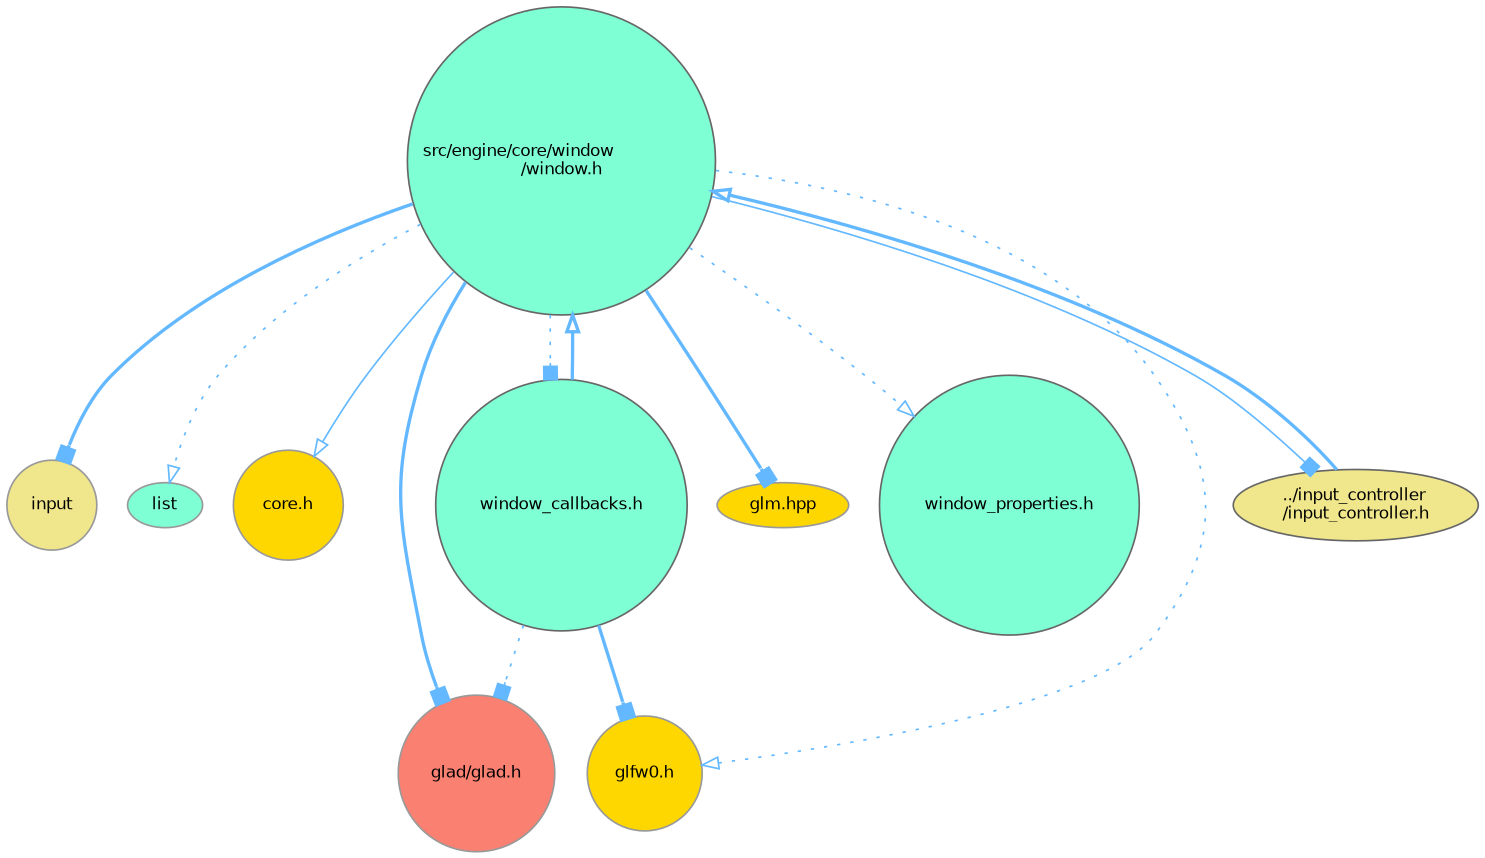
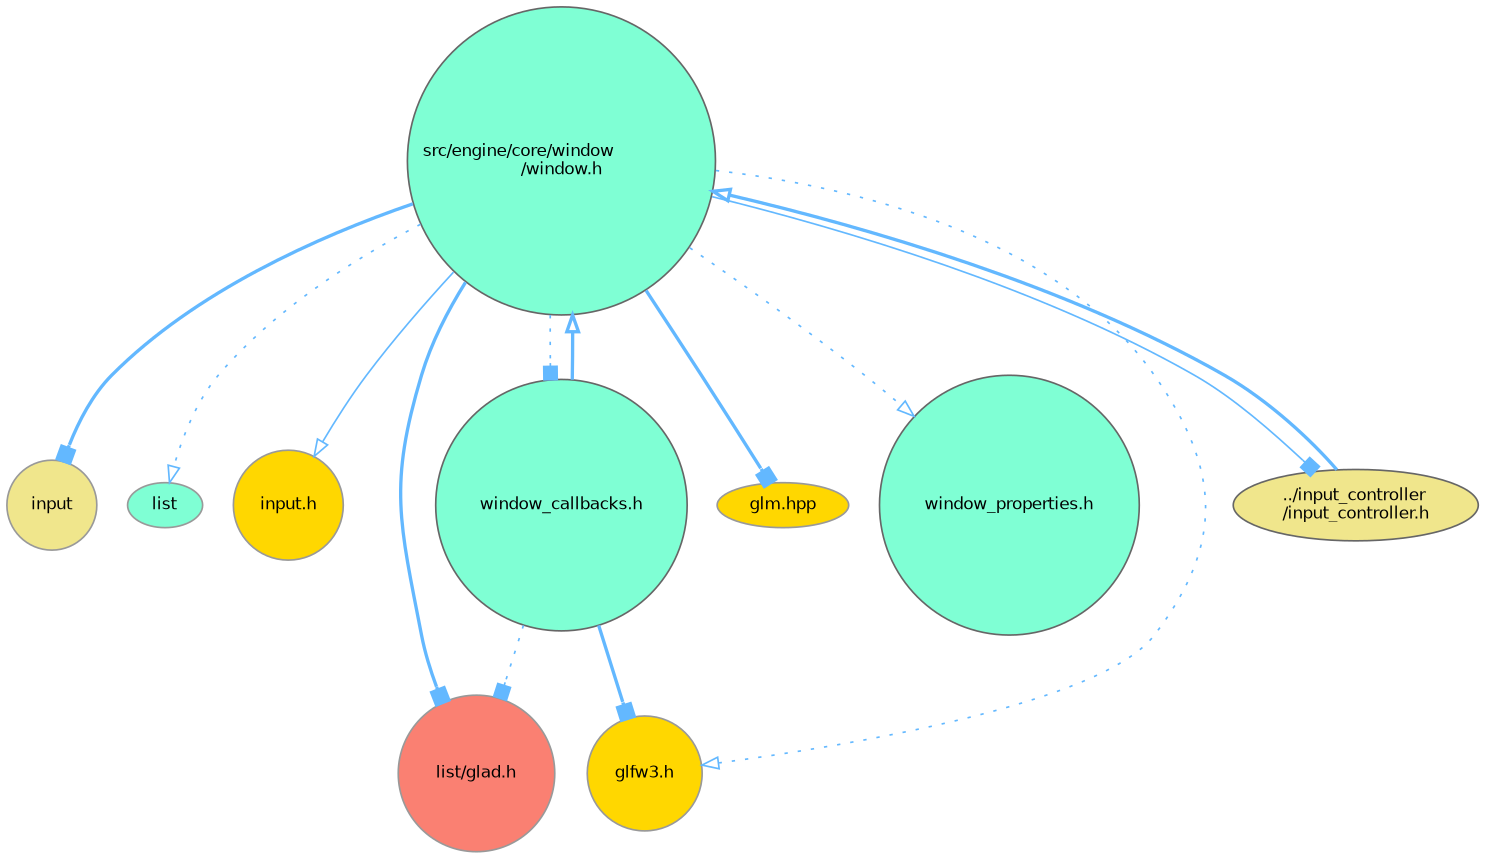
node "core.h": label "core.h" -> "input.h"
node "glad/glad.h": label "glad/glad.h" -> "list/glad.h"
node "glfw0.h": label "glfw0.h" -> "glfw3.h"
